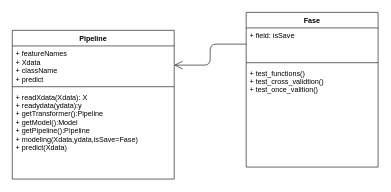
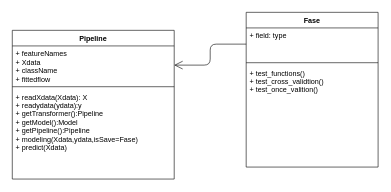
node "+ field: isSave": label "+ field: isSave" -> "+ field: type"
node "+ featureNames + Xdata + className + predict": label "+ featureNames + Xdata + className + predict" -> "+ featureNames + Xdata + className + fittedflow"
